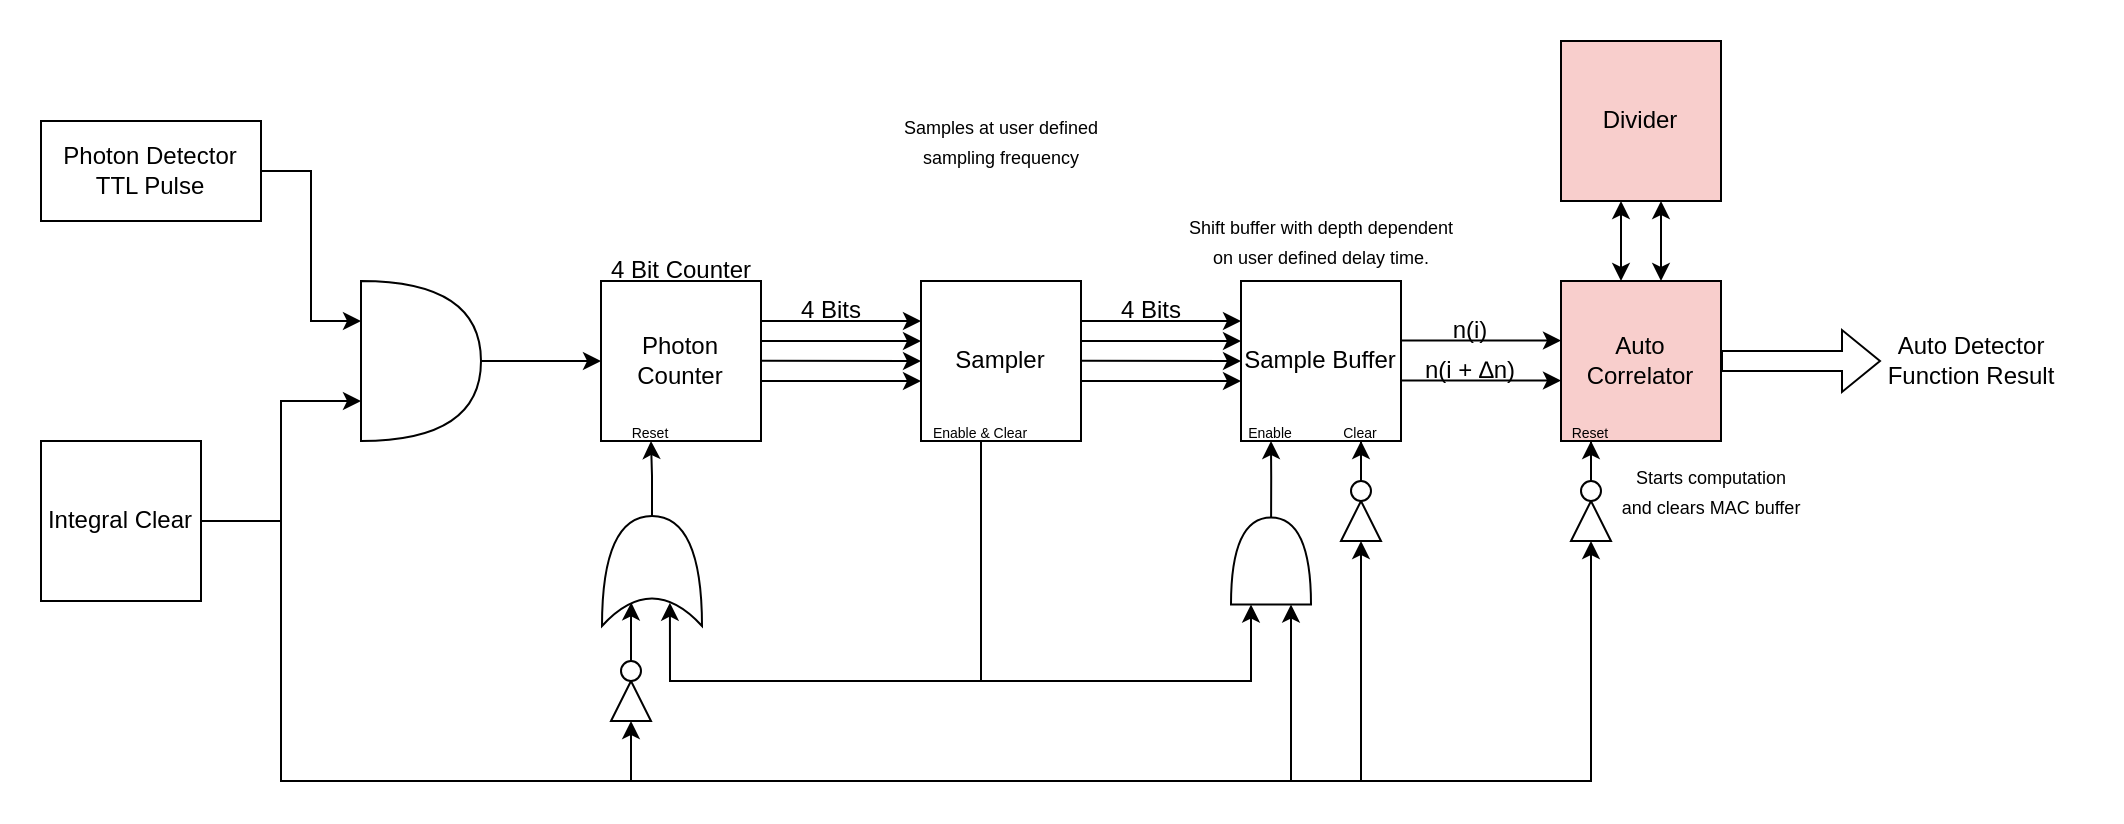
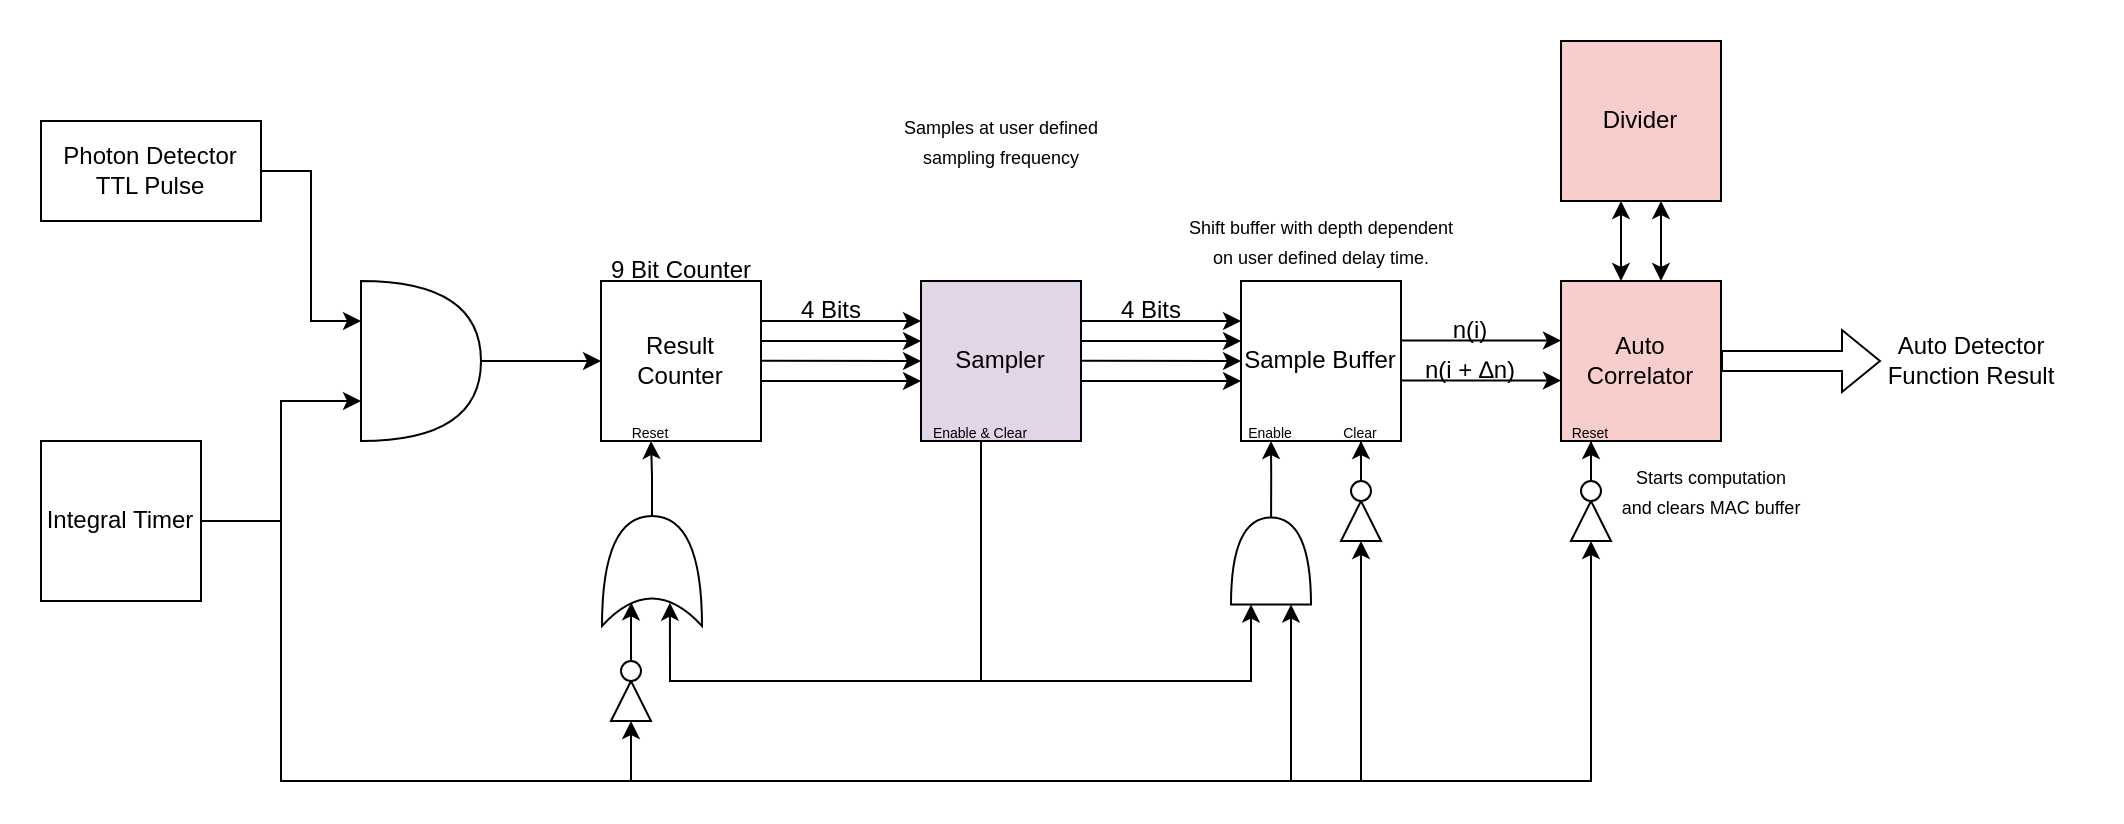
node "4 Bit Counter": label "4 Bit Counter" -> "9 Bit Counter"
node "Photon Counter": label "Photon Counter" -> "Result Counter"
node "Sampler": fillcolor #ffffff -> #e1d5e7
node "Integral Clear": label "Integral Clear" -> "Integral Timer"
